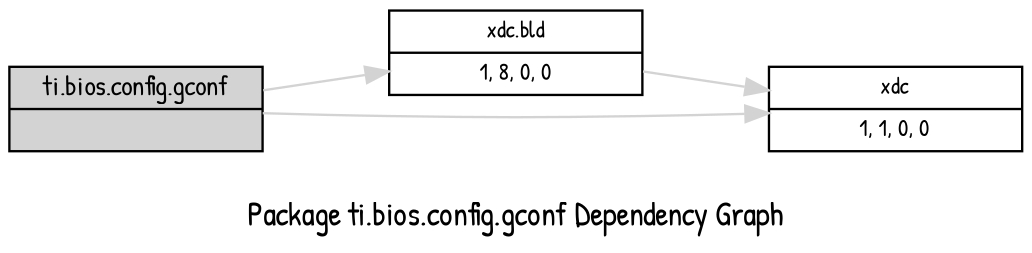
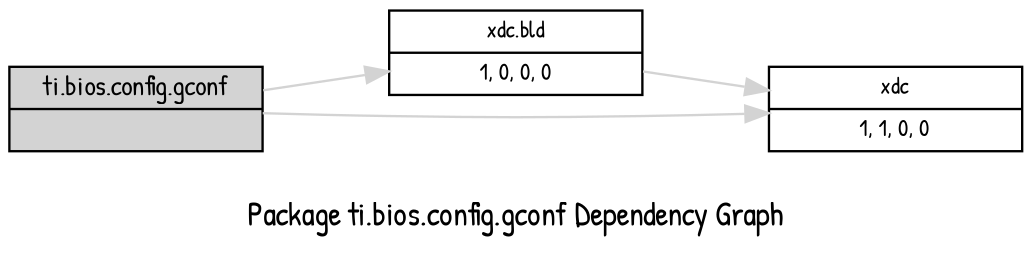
node "xdc.bld": text "1, 8, 0, 0" -> "1, 0, 0, 0"
